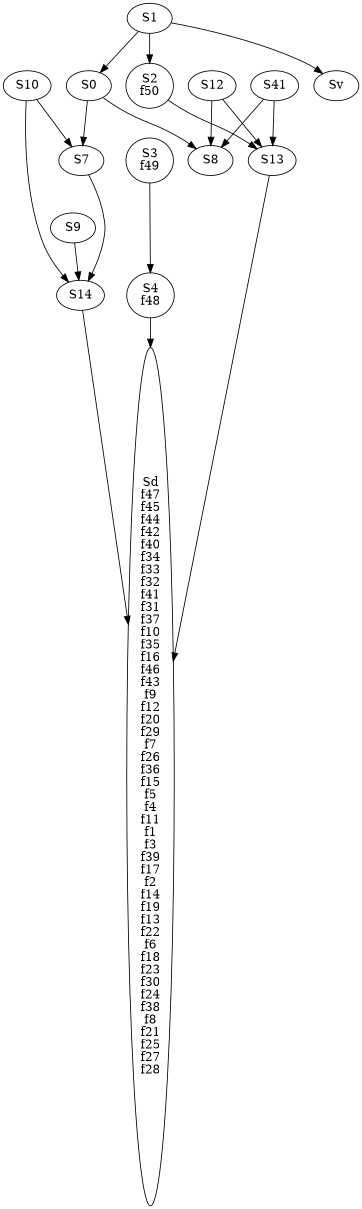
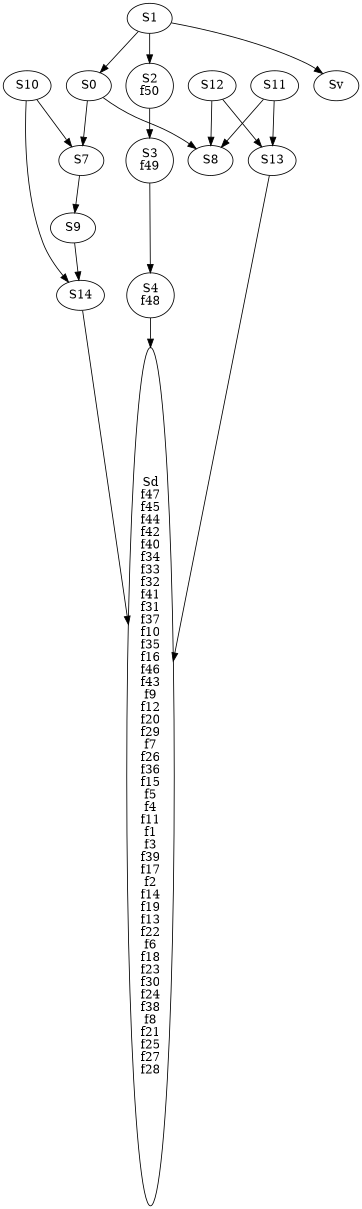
node "S41": label "S41" -> "S11"
edge "S2 f50" -> "S13": now "S2 f50" -> "S3 f49"
edge "S7" -> "S14": now "S7" -> "S9"
